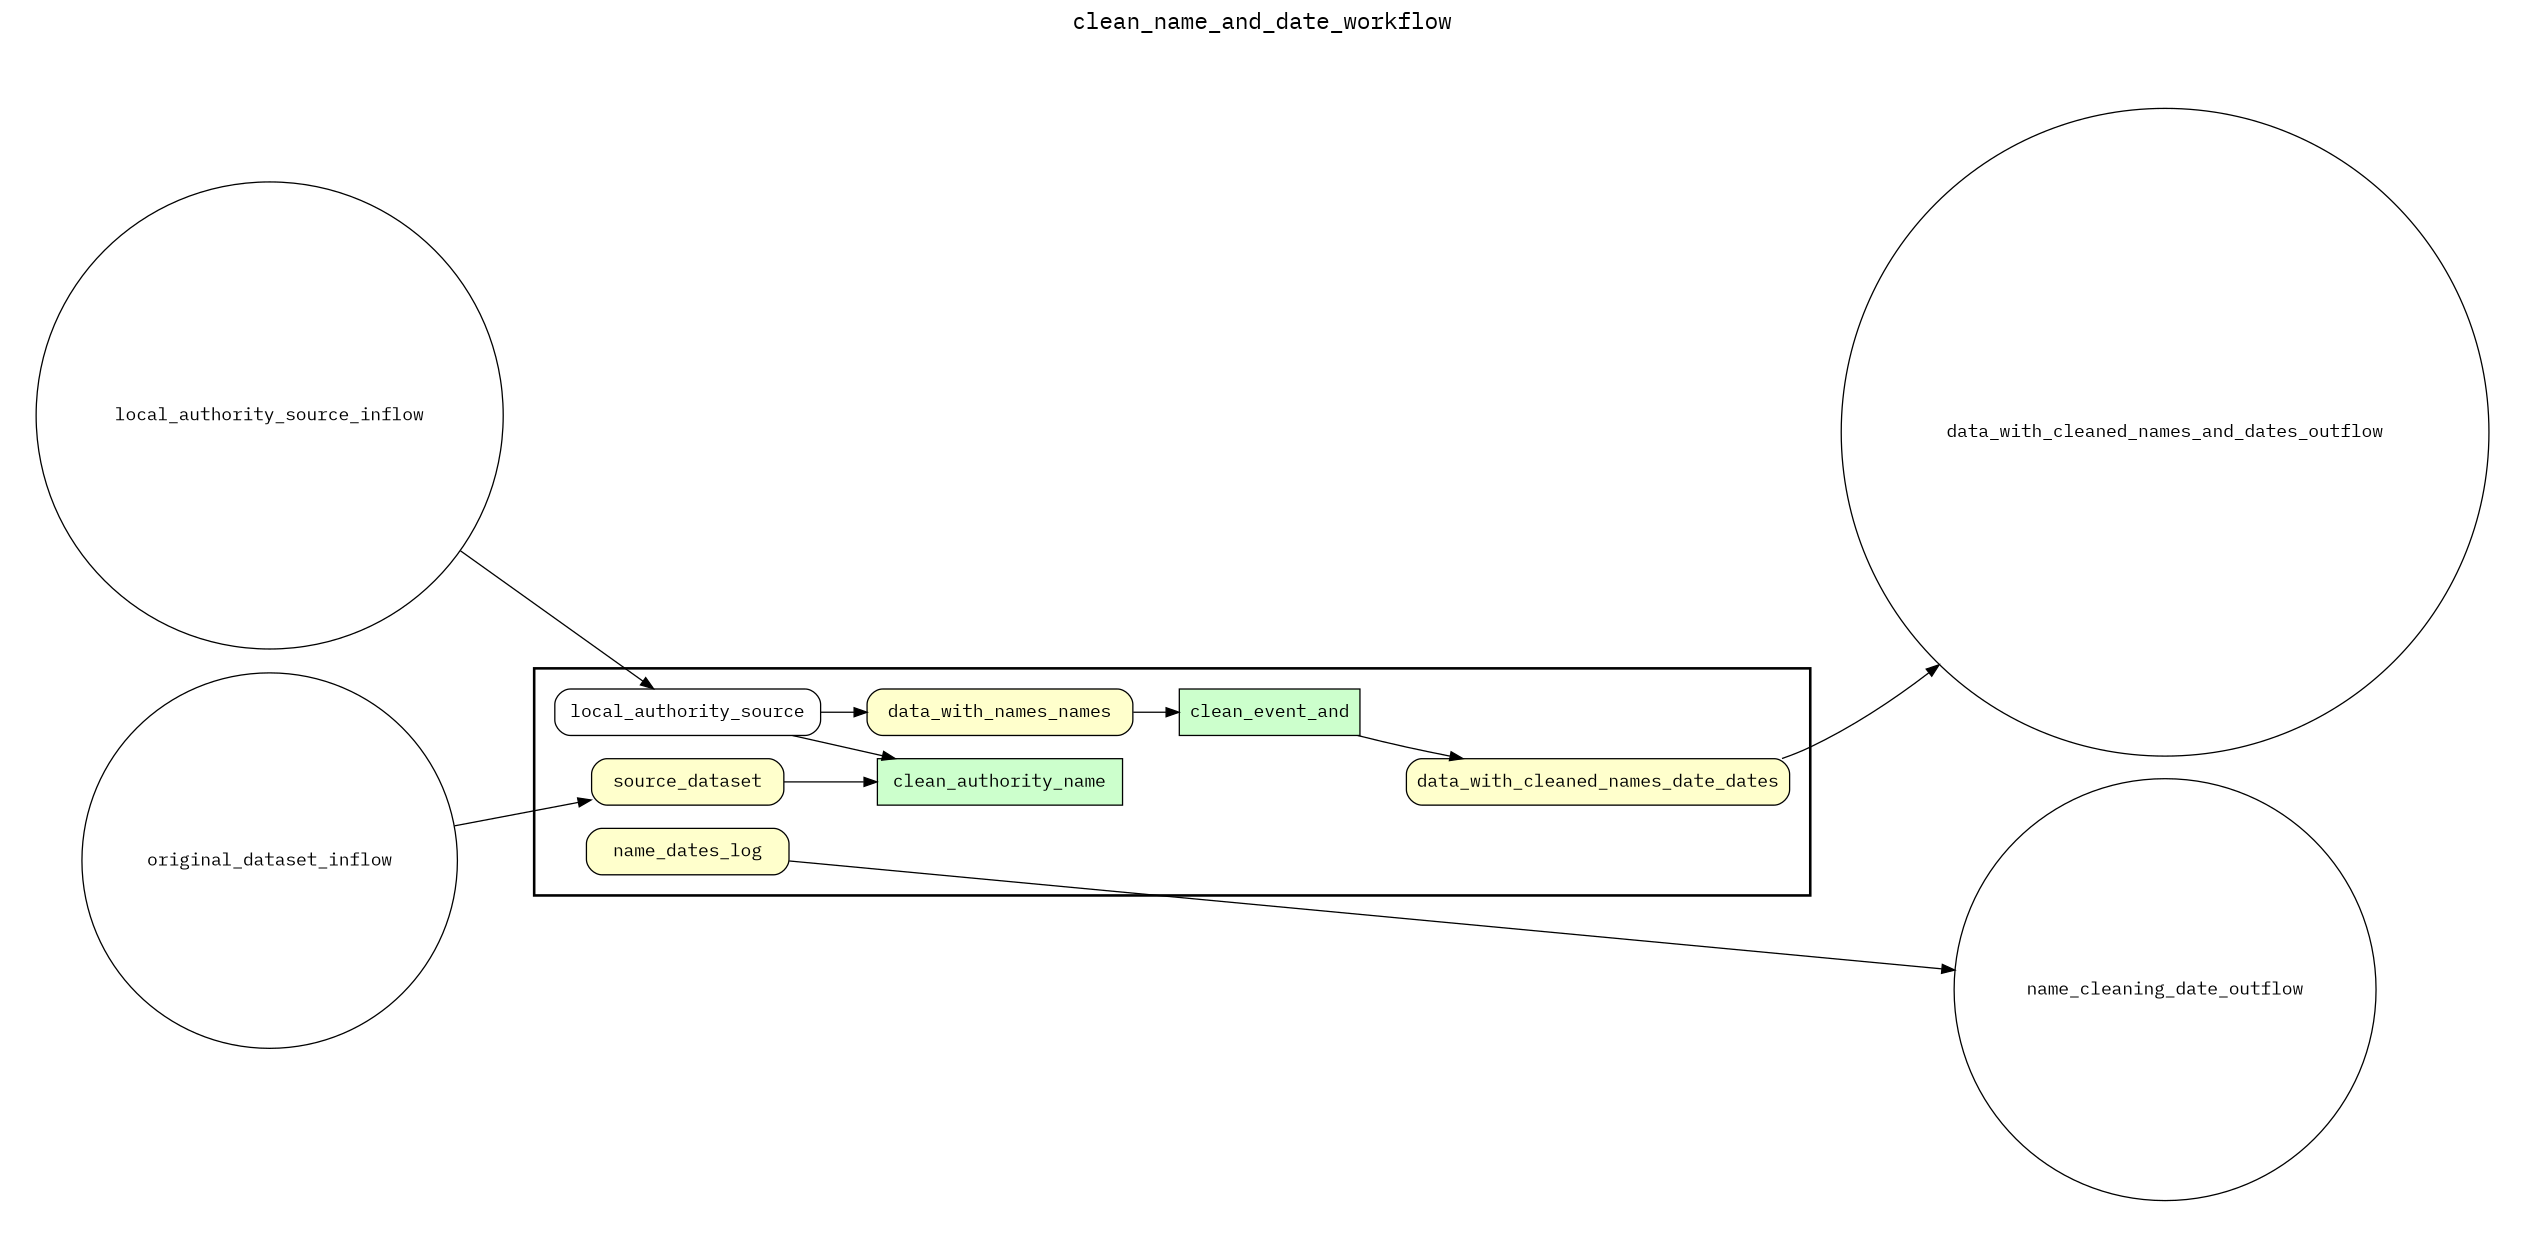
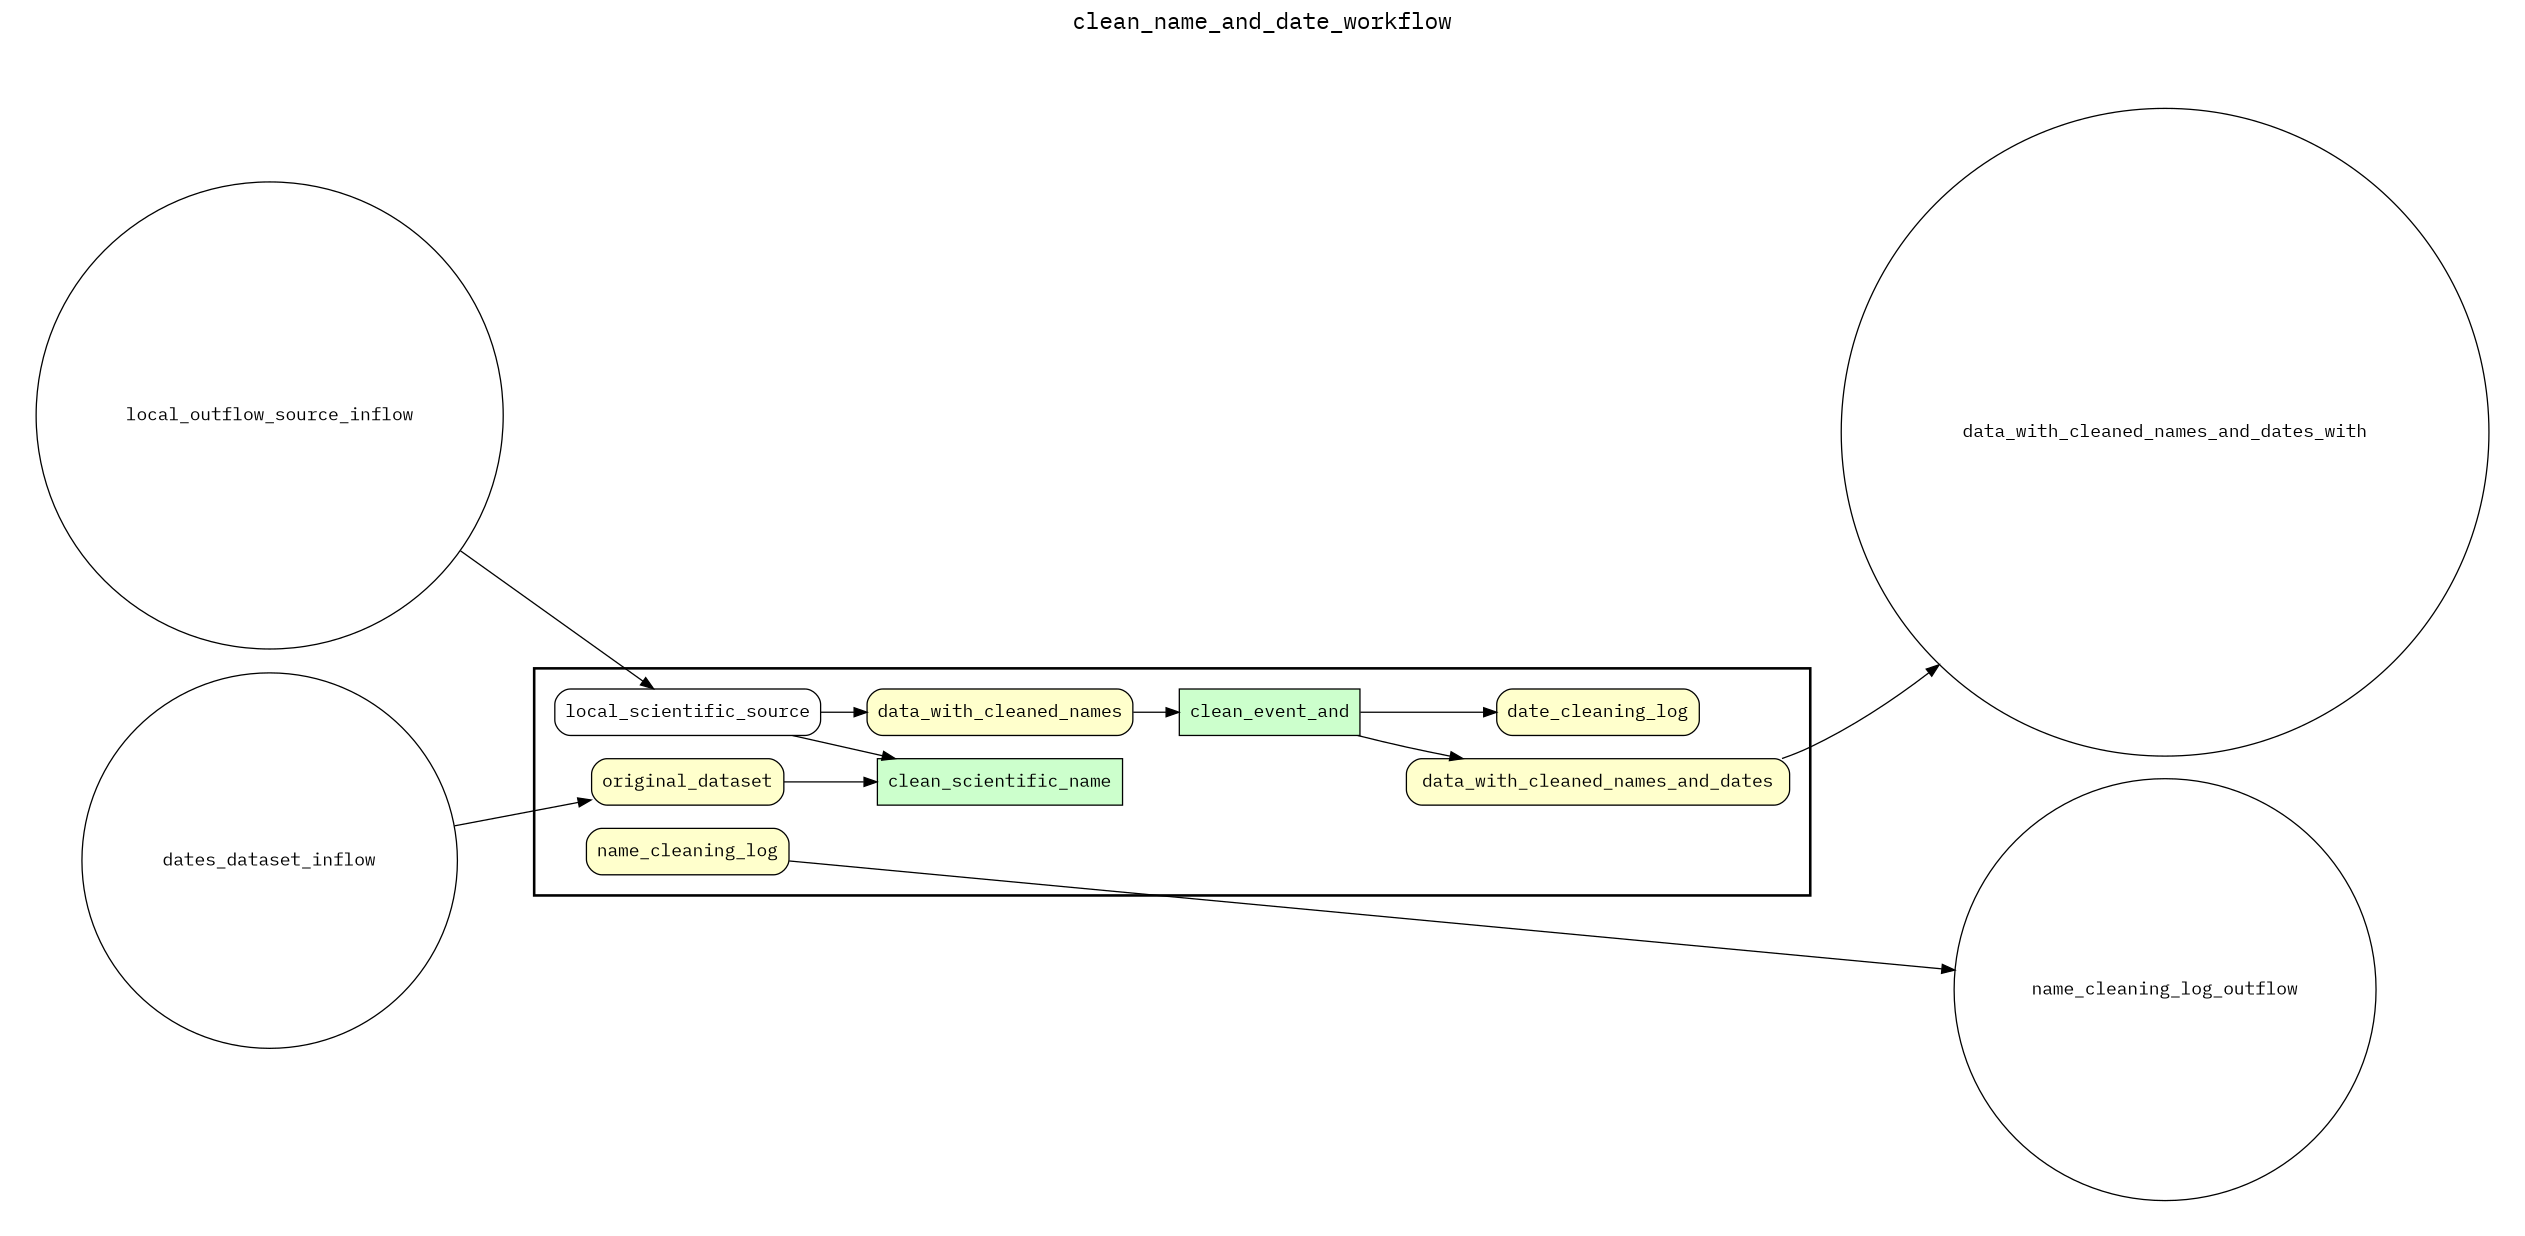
node "local_authority_source_inflow": label "local_authority_source_inflow" -> "local_outflow_source_inflow"
node "data_with_cleaned_names_and_dates_outflow": label "data_with_cleaned_names_and_dates_outflow" -> "data_with_cleaned_names_and_dates_with"
node "local_authority_source": label "local_authority_source" -> "local_scientific_source"
node "data_with_names_names": label "data_with_names_names" -> "data_with_cleaned_names"
node "date_cleaning_log": added
node "source_dataset": label "source_dataset" -> "original_dataset"
node "clean_authority_name": label "clean_authority_name" -> "clean_scientific_name"
node "data_with_cleaned_names_date_dates": label "data_with_cleaned_names_date_dates" -> "data_with_cleaned_names_and_dates"
node "name_dates_log": label "name_dates_log" -> "name_cleaning_log"
node "original_dataset_inflow": label "original_dataset_inflow" -> "dates_dataset_inflow"
node "name_cleaning_date_outflow": label "name_cleaning_date_outflow" -> "name_cleaning_log_outflow"
